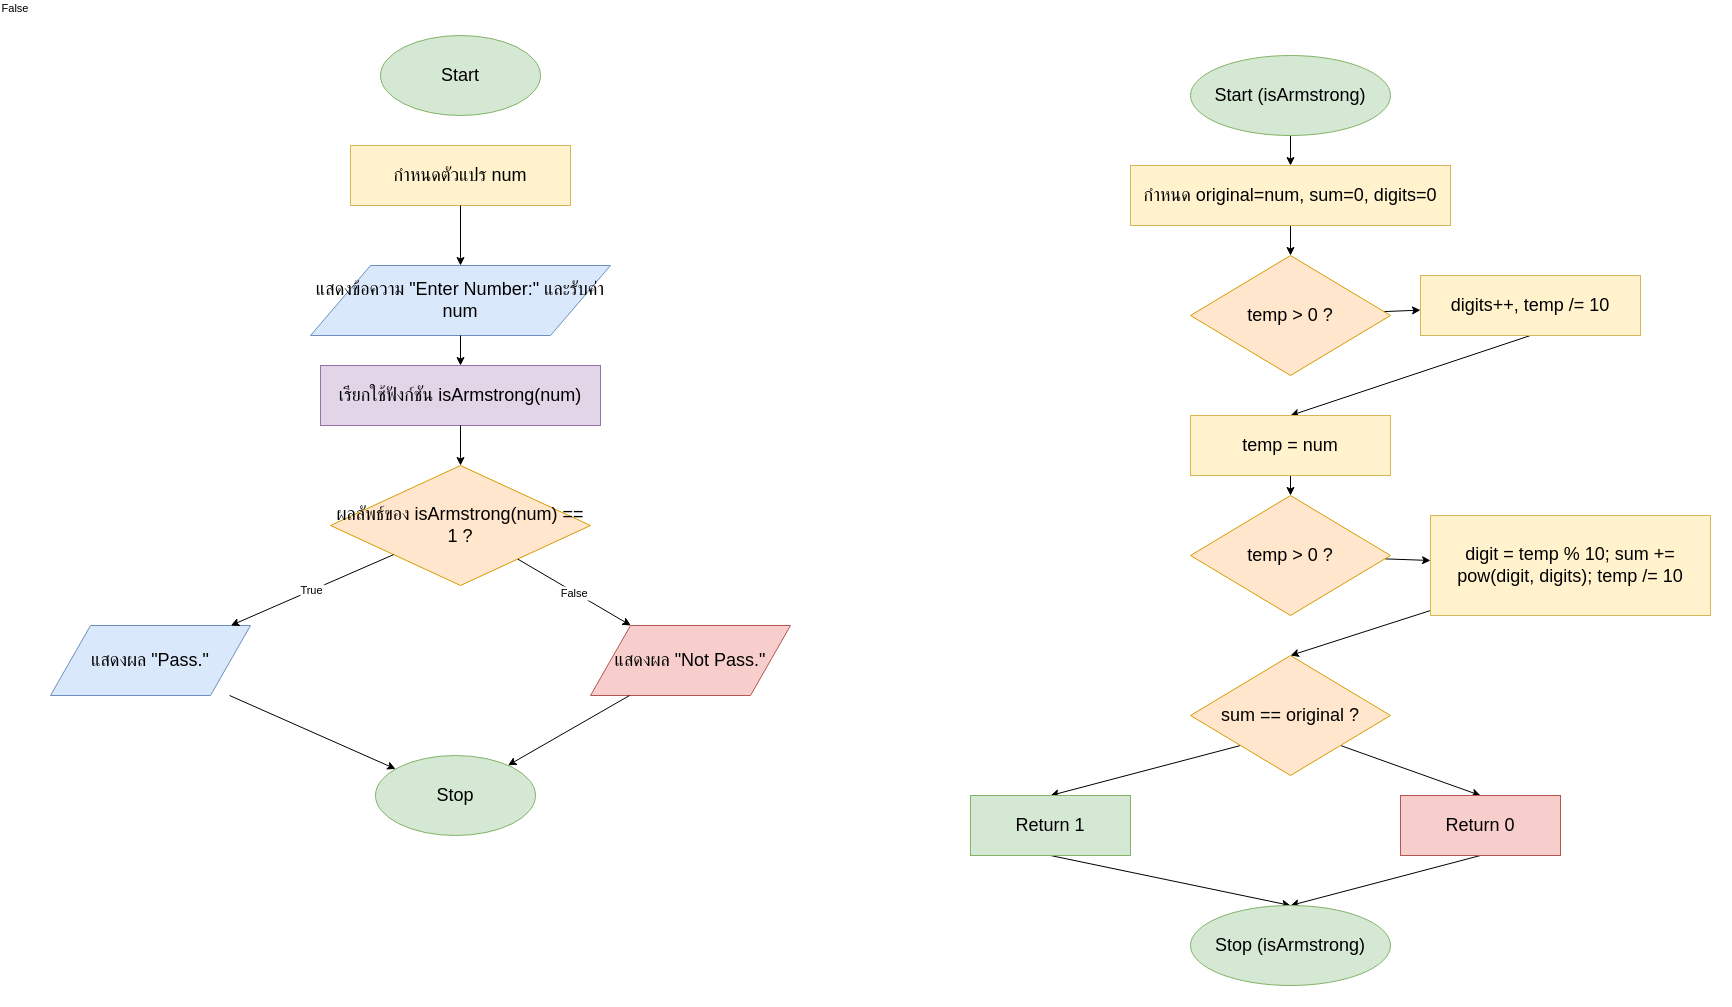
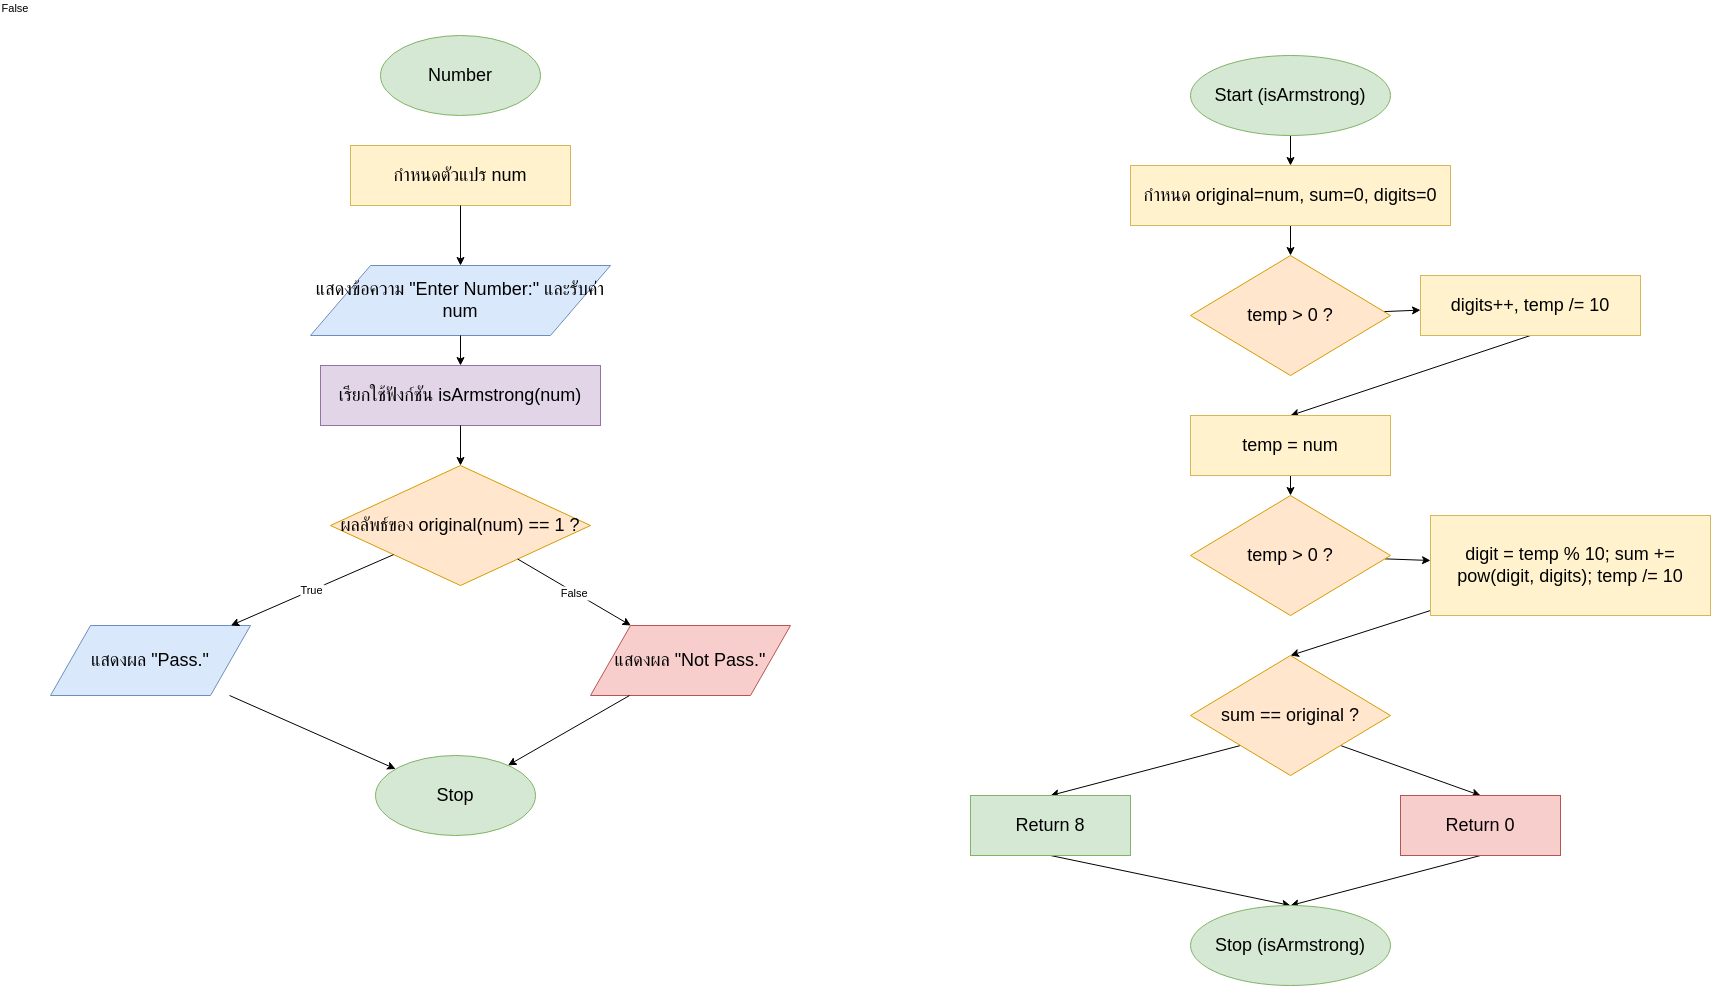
node "Start": label "Start" -> "Number"
node "ผลลัพธ์ของ isArmstrong(num) == 1 ?": label "ผลลัพธ์ของ isArmstrong(num) == 1 ?" -> "ผลลัพธ์ของ original(num) == 1 ?"
node "Return 1": label "Return 1" -> "Return 8"
